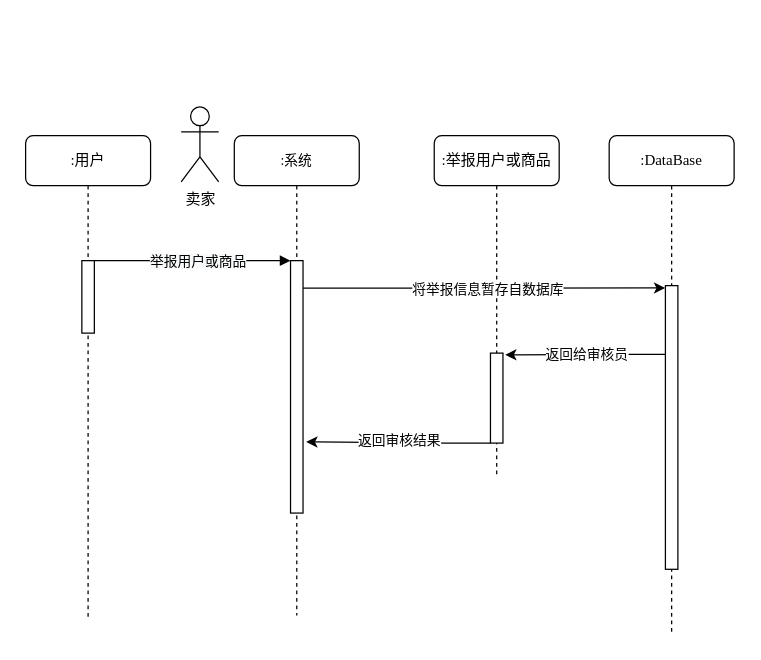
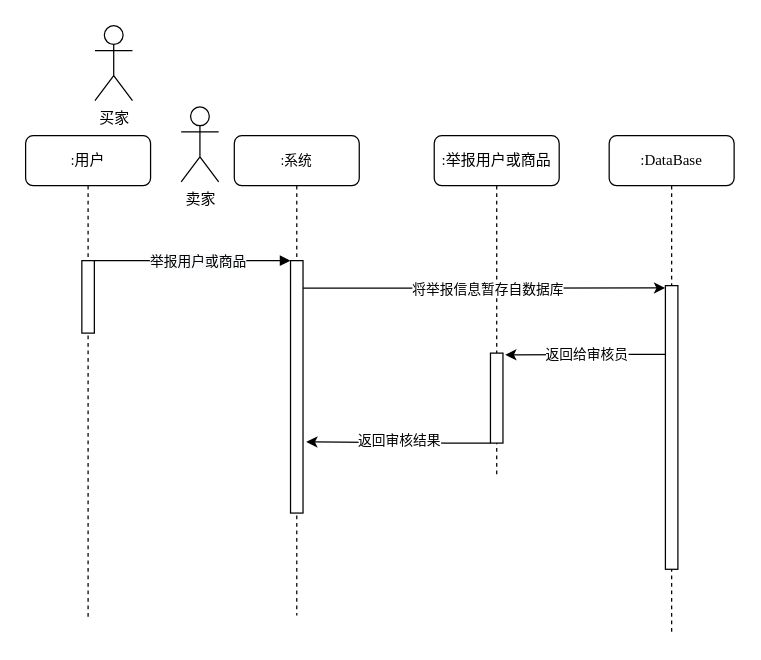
node "买家": added
